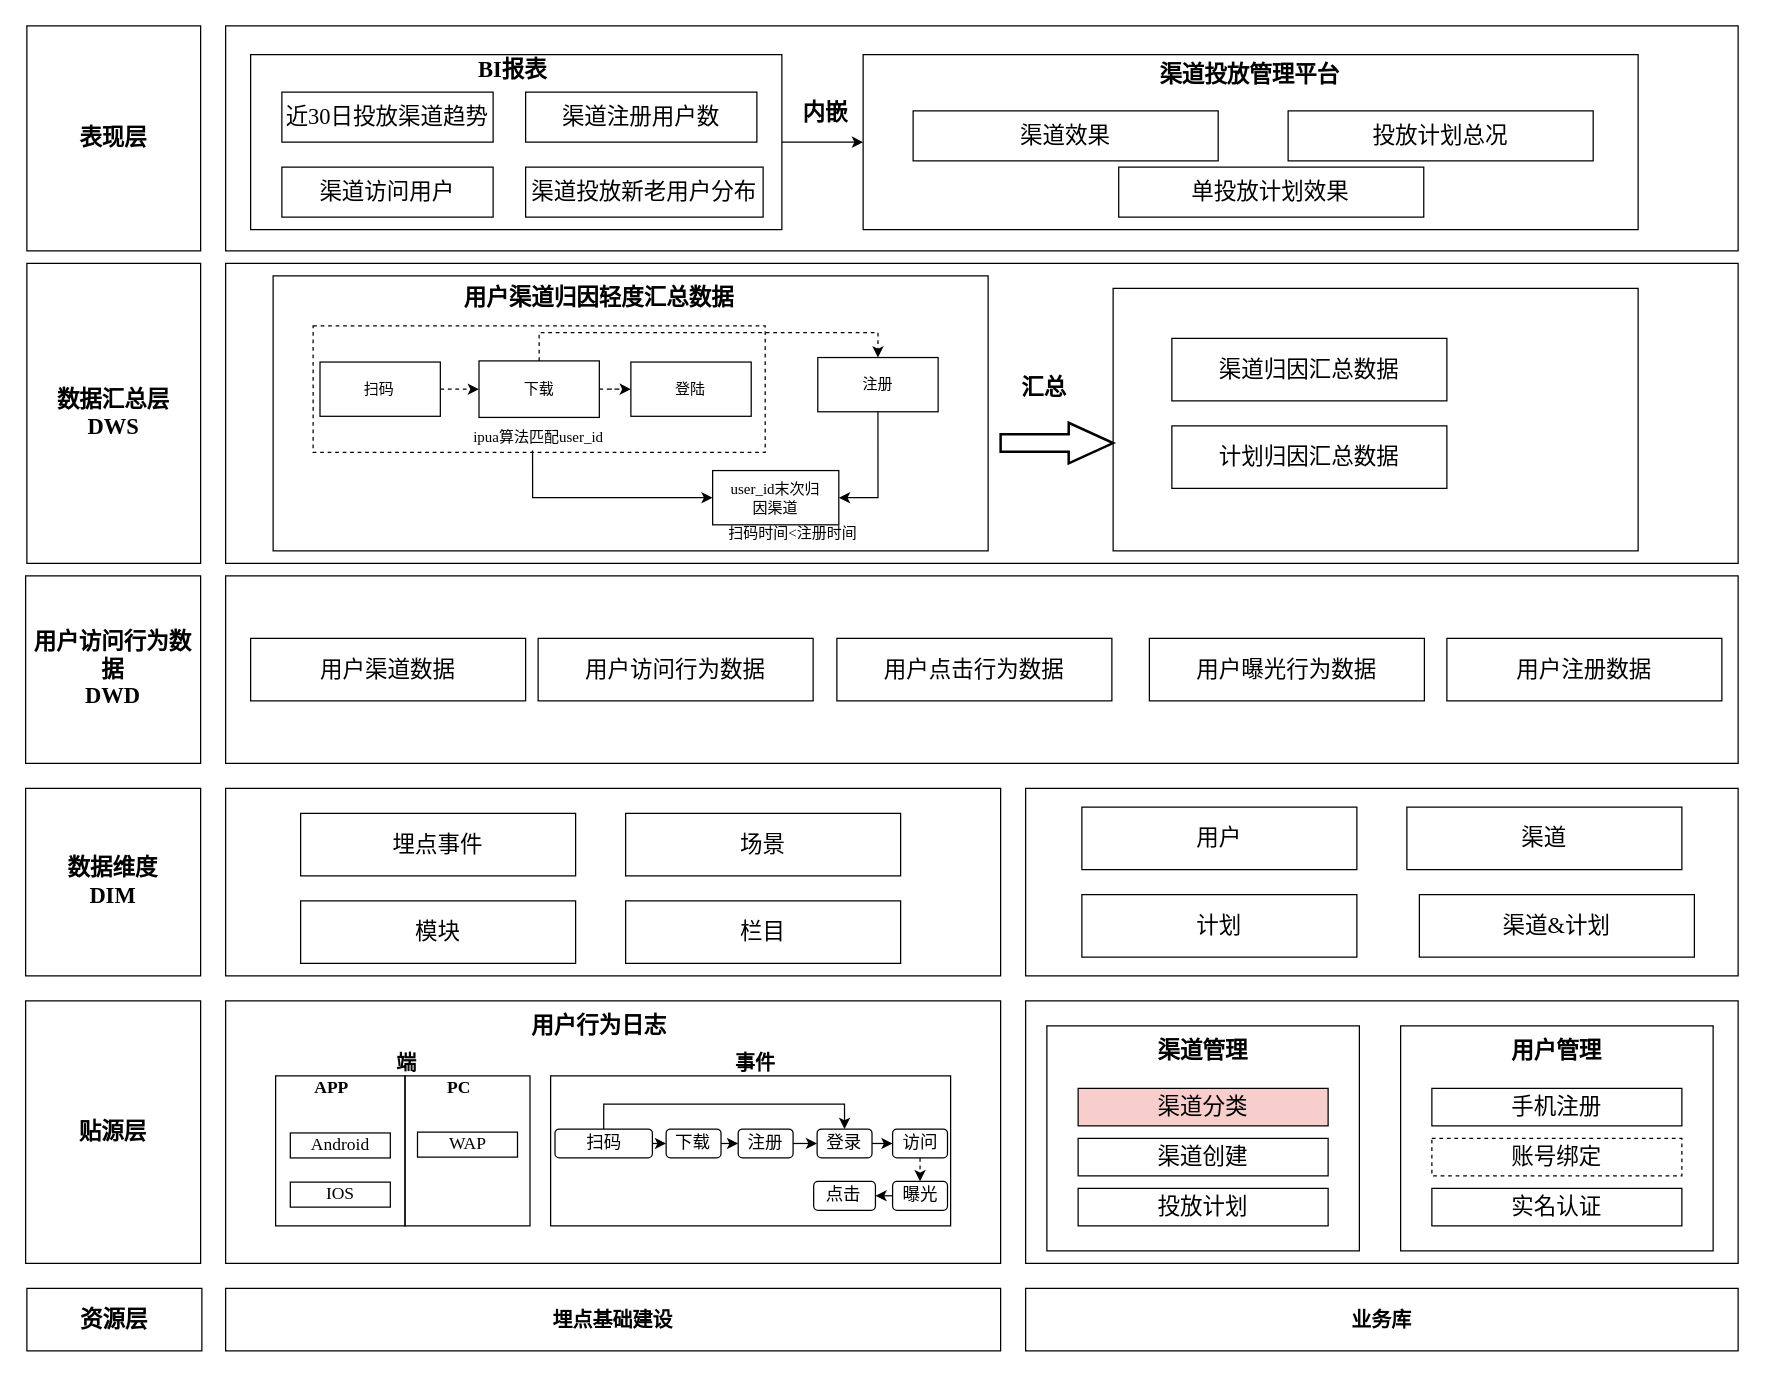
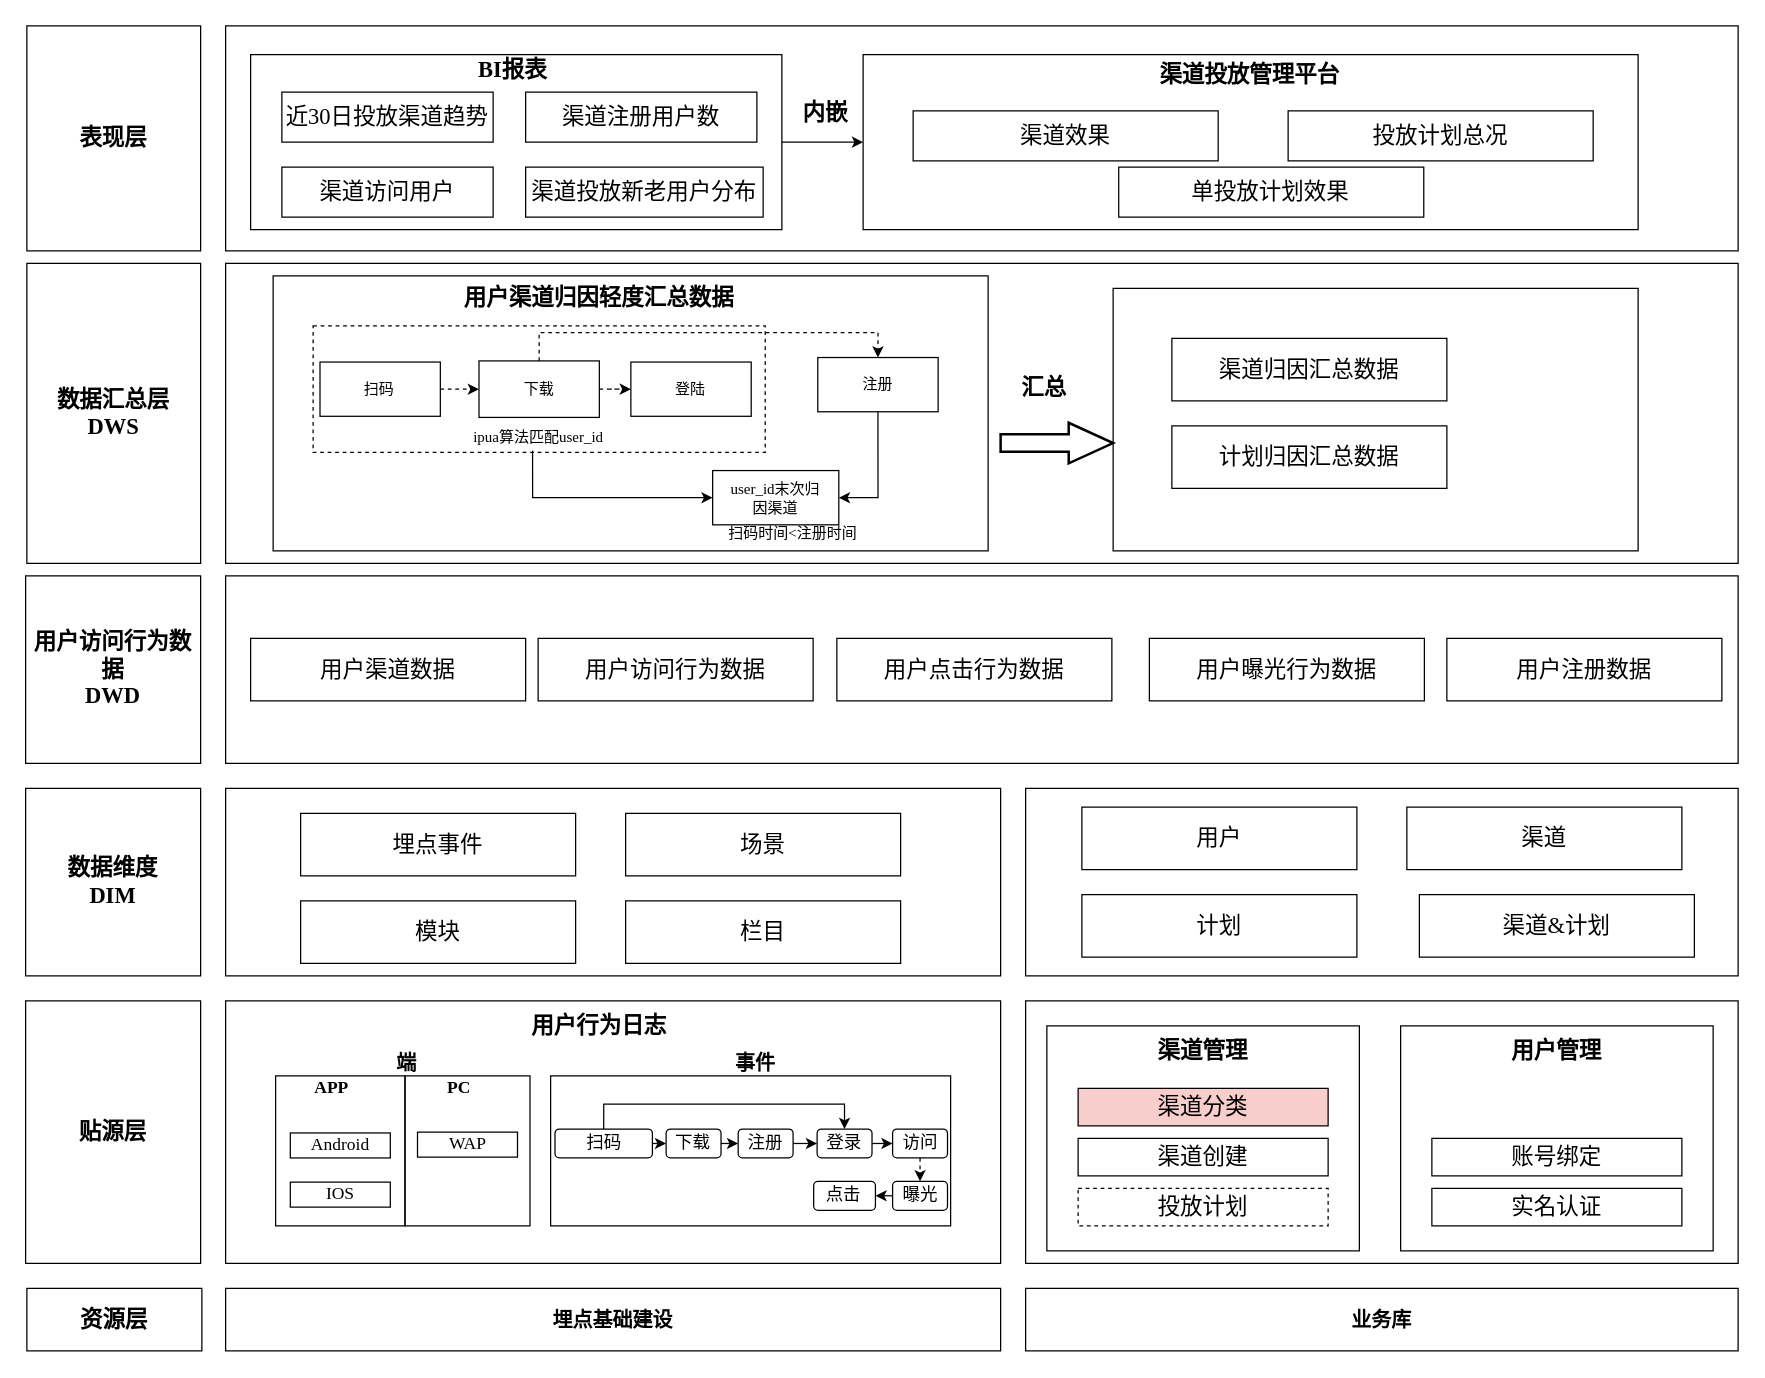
node "手机注册": removed
node "账号绑定": style dashed -> solid
node "投放计划": style solid -> dashed
